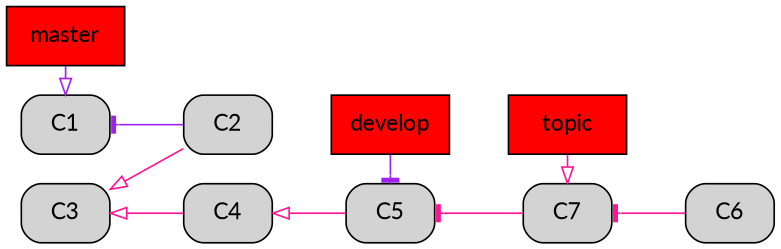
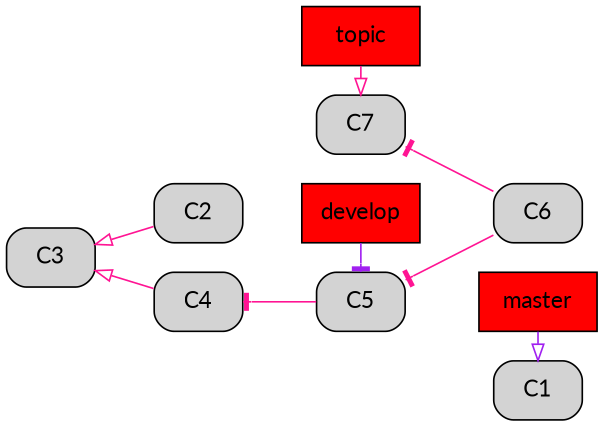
edge "C2" -> "C1": removed
edge "C5" -> "C4": arrowhead onormal -> tee
edge "C7" -> "C5": now "C6" -> "C5"
